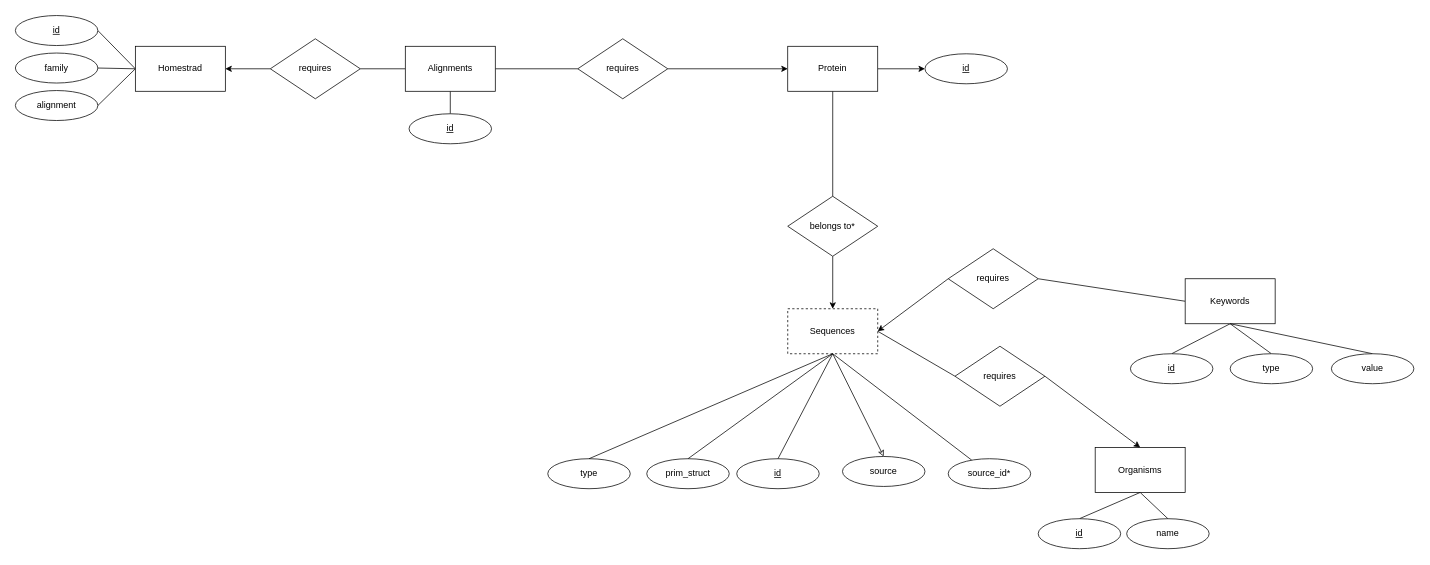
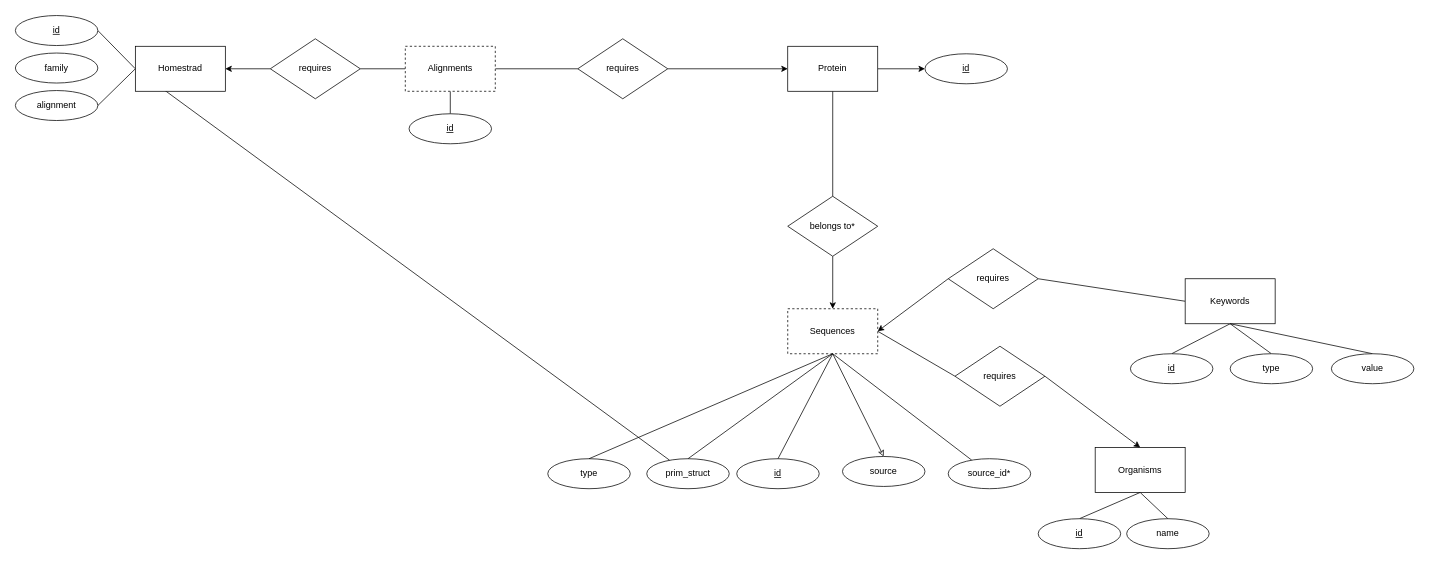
edge "family" -- "Homestrad": now "prim_struct" -- "Homestrad"
node "Alignments": style solid -> dashed
